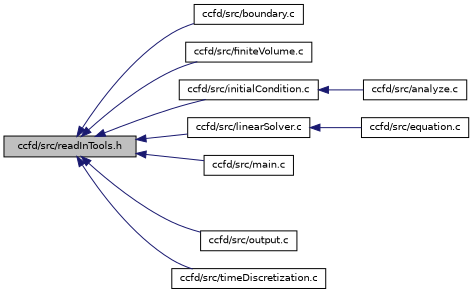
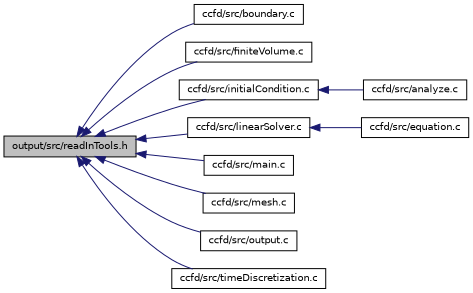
node "ccfd/src/readInTools.h": label "ccfd/src/readInTools.h" -> "output/src/readInTools.h"
node "ccfd/src/mesh.c": added
